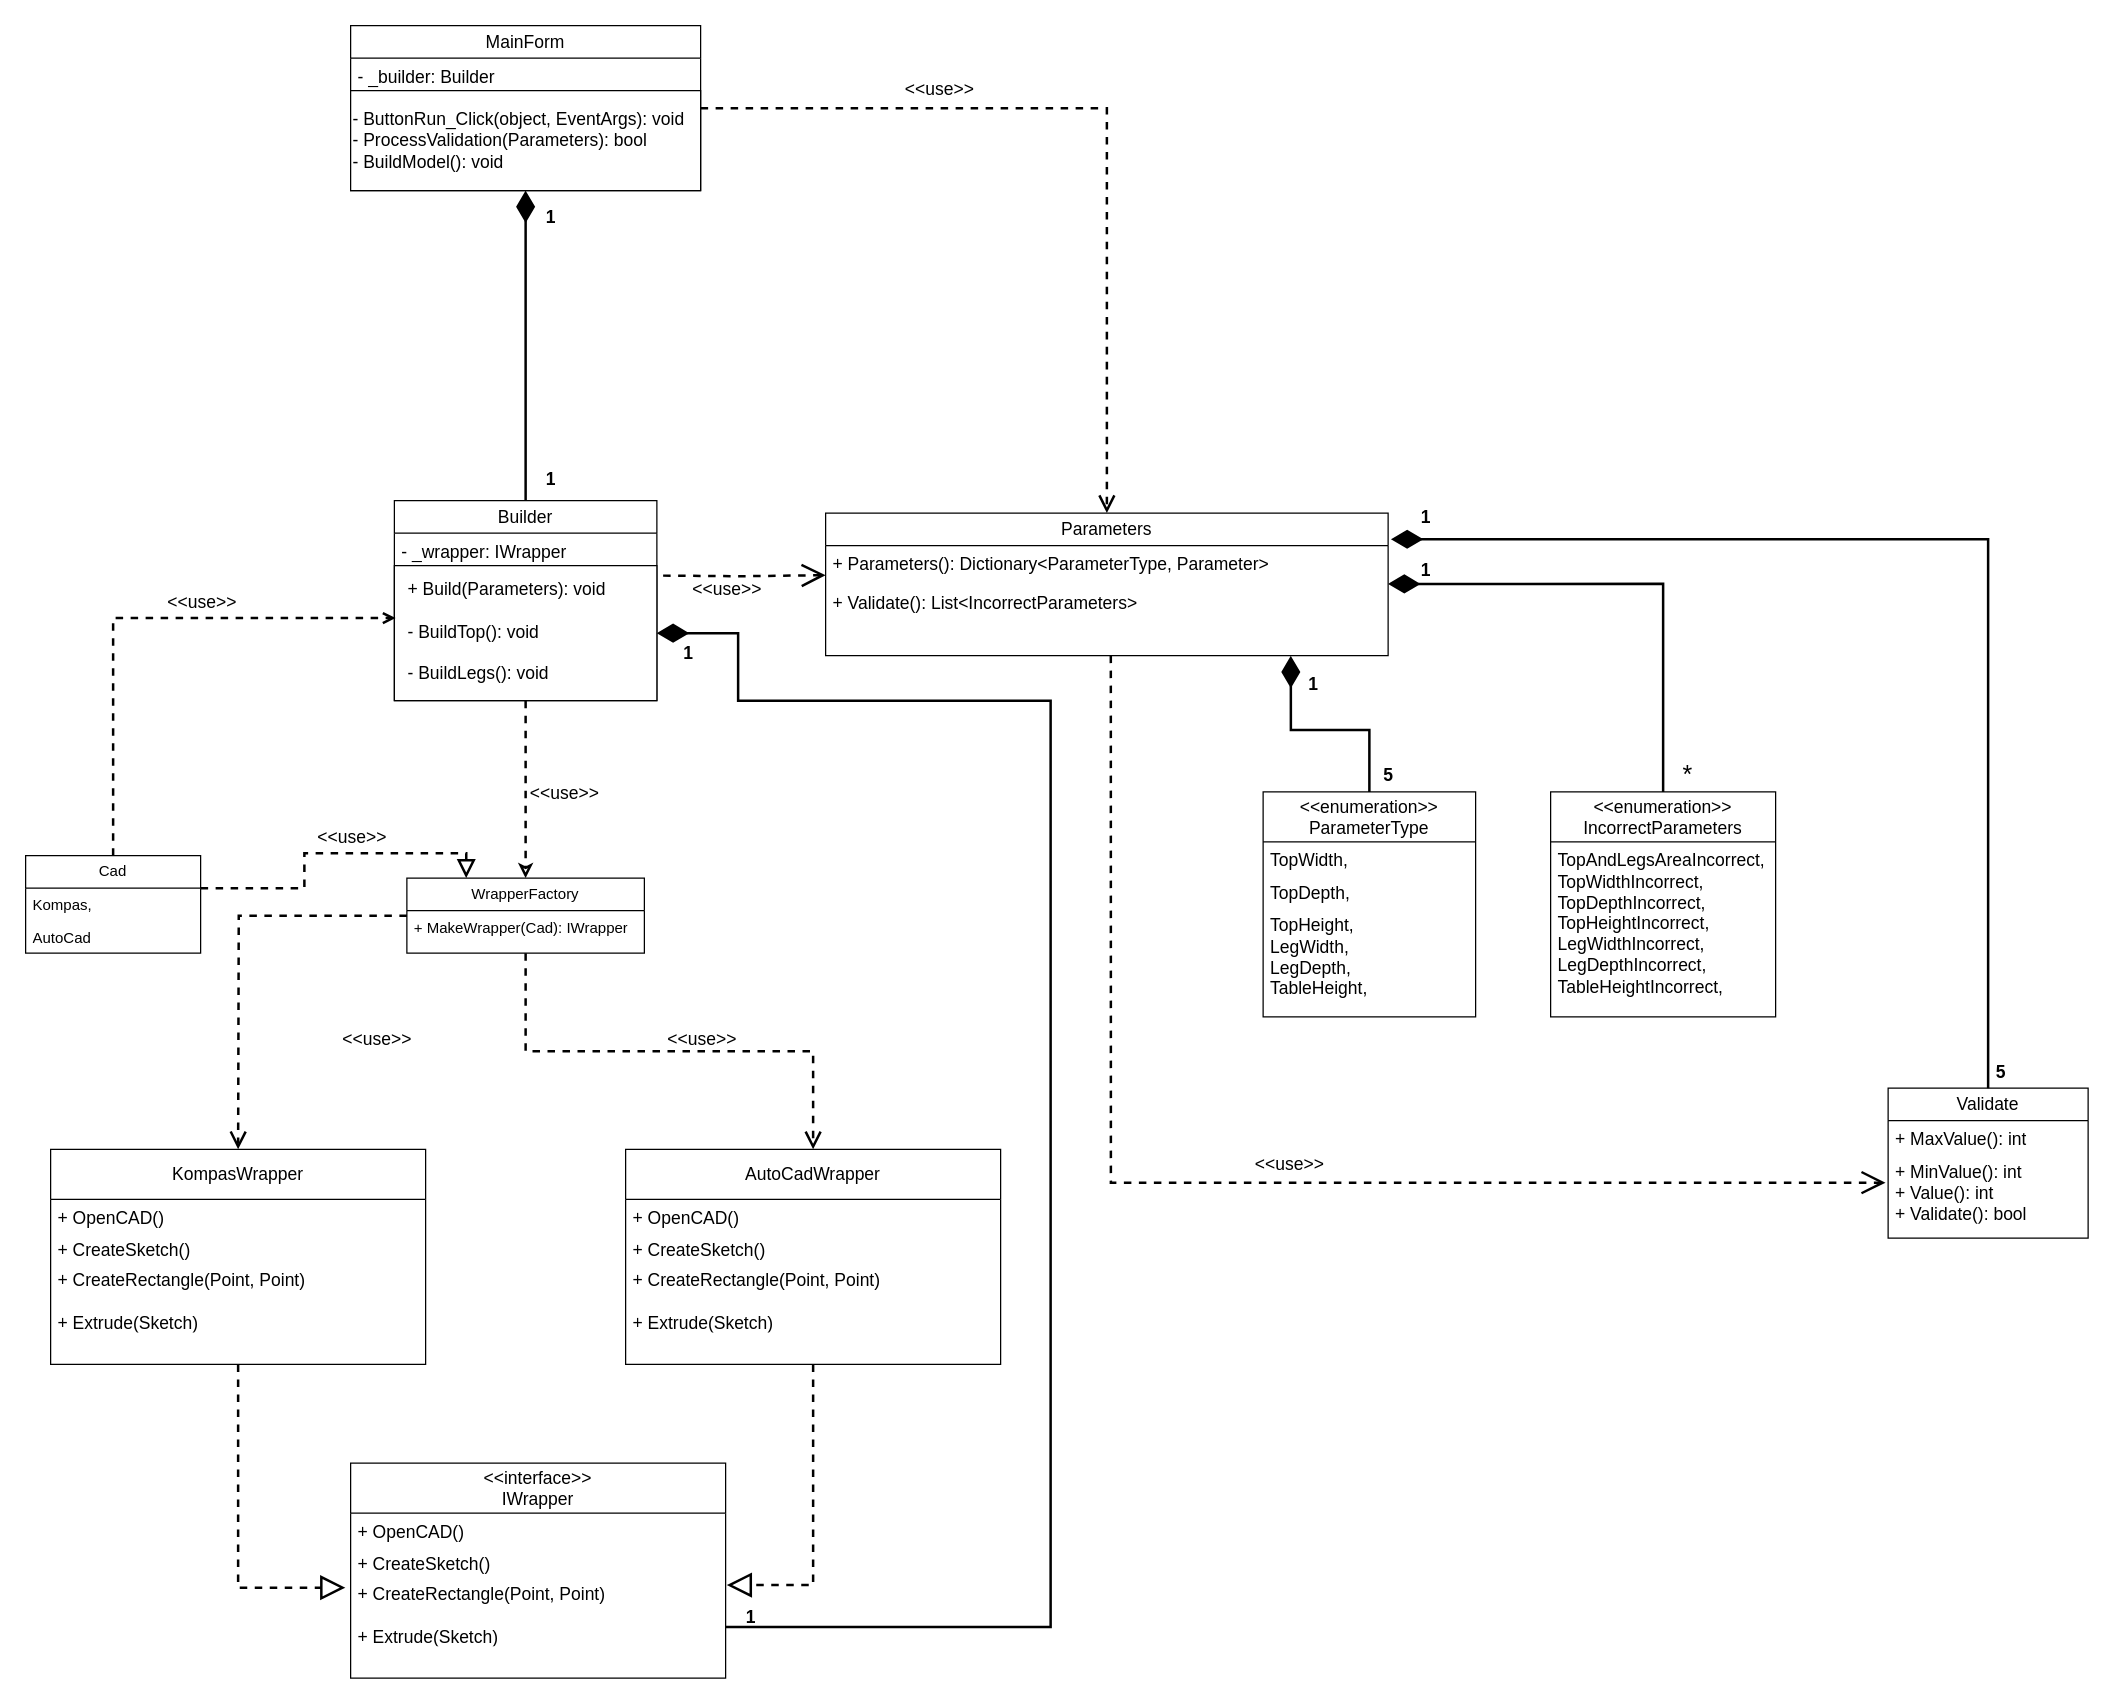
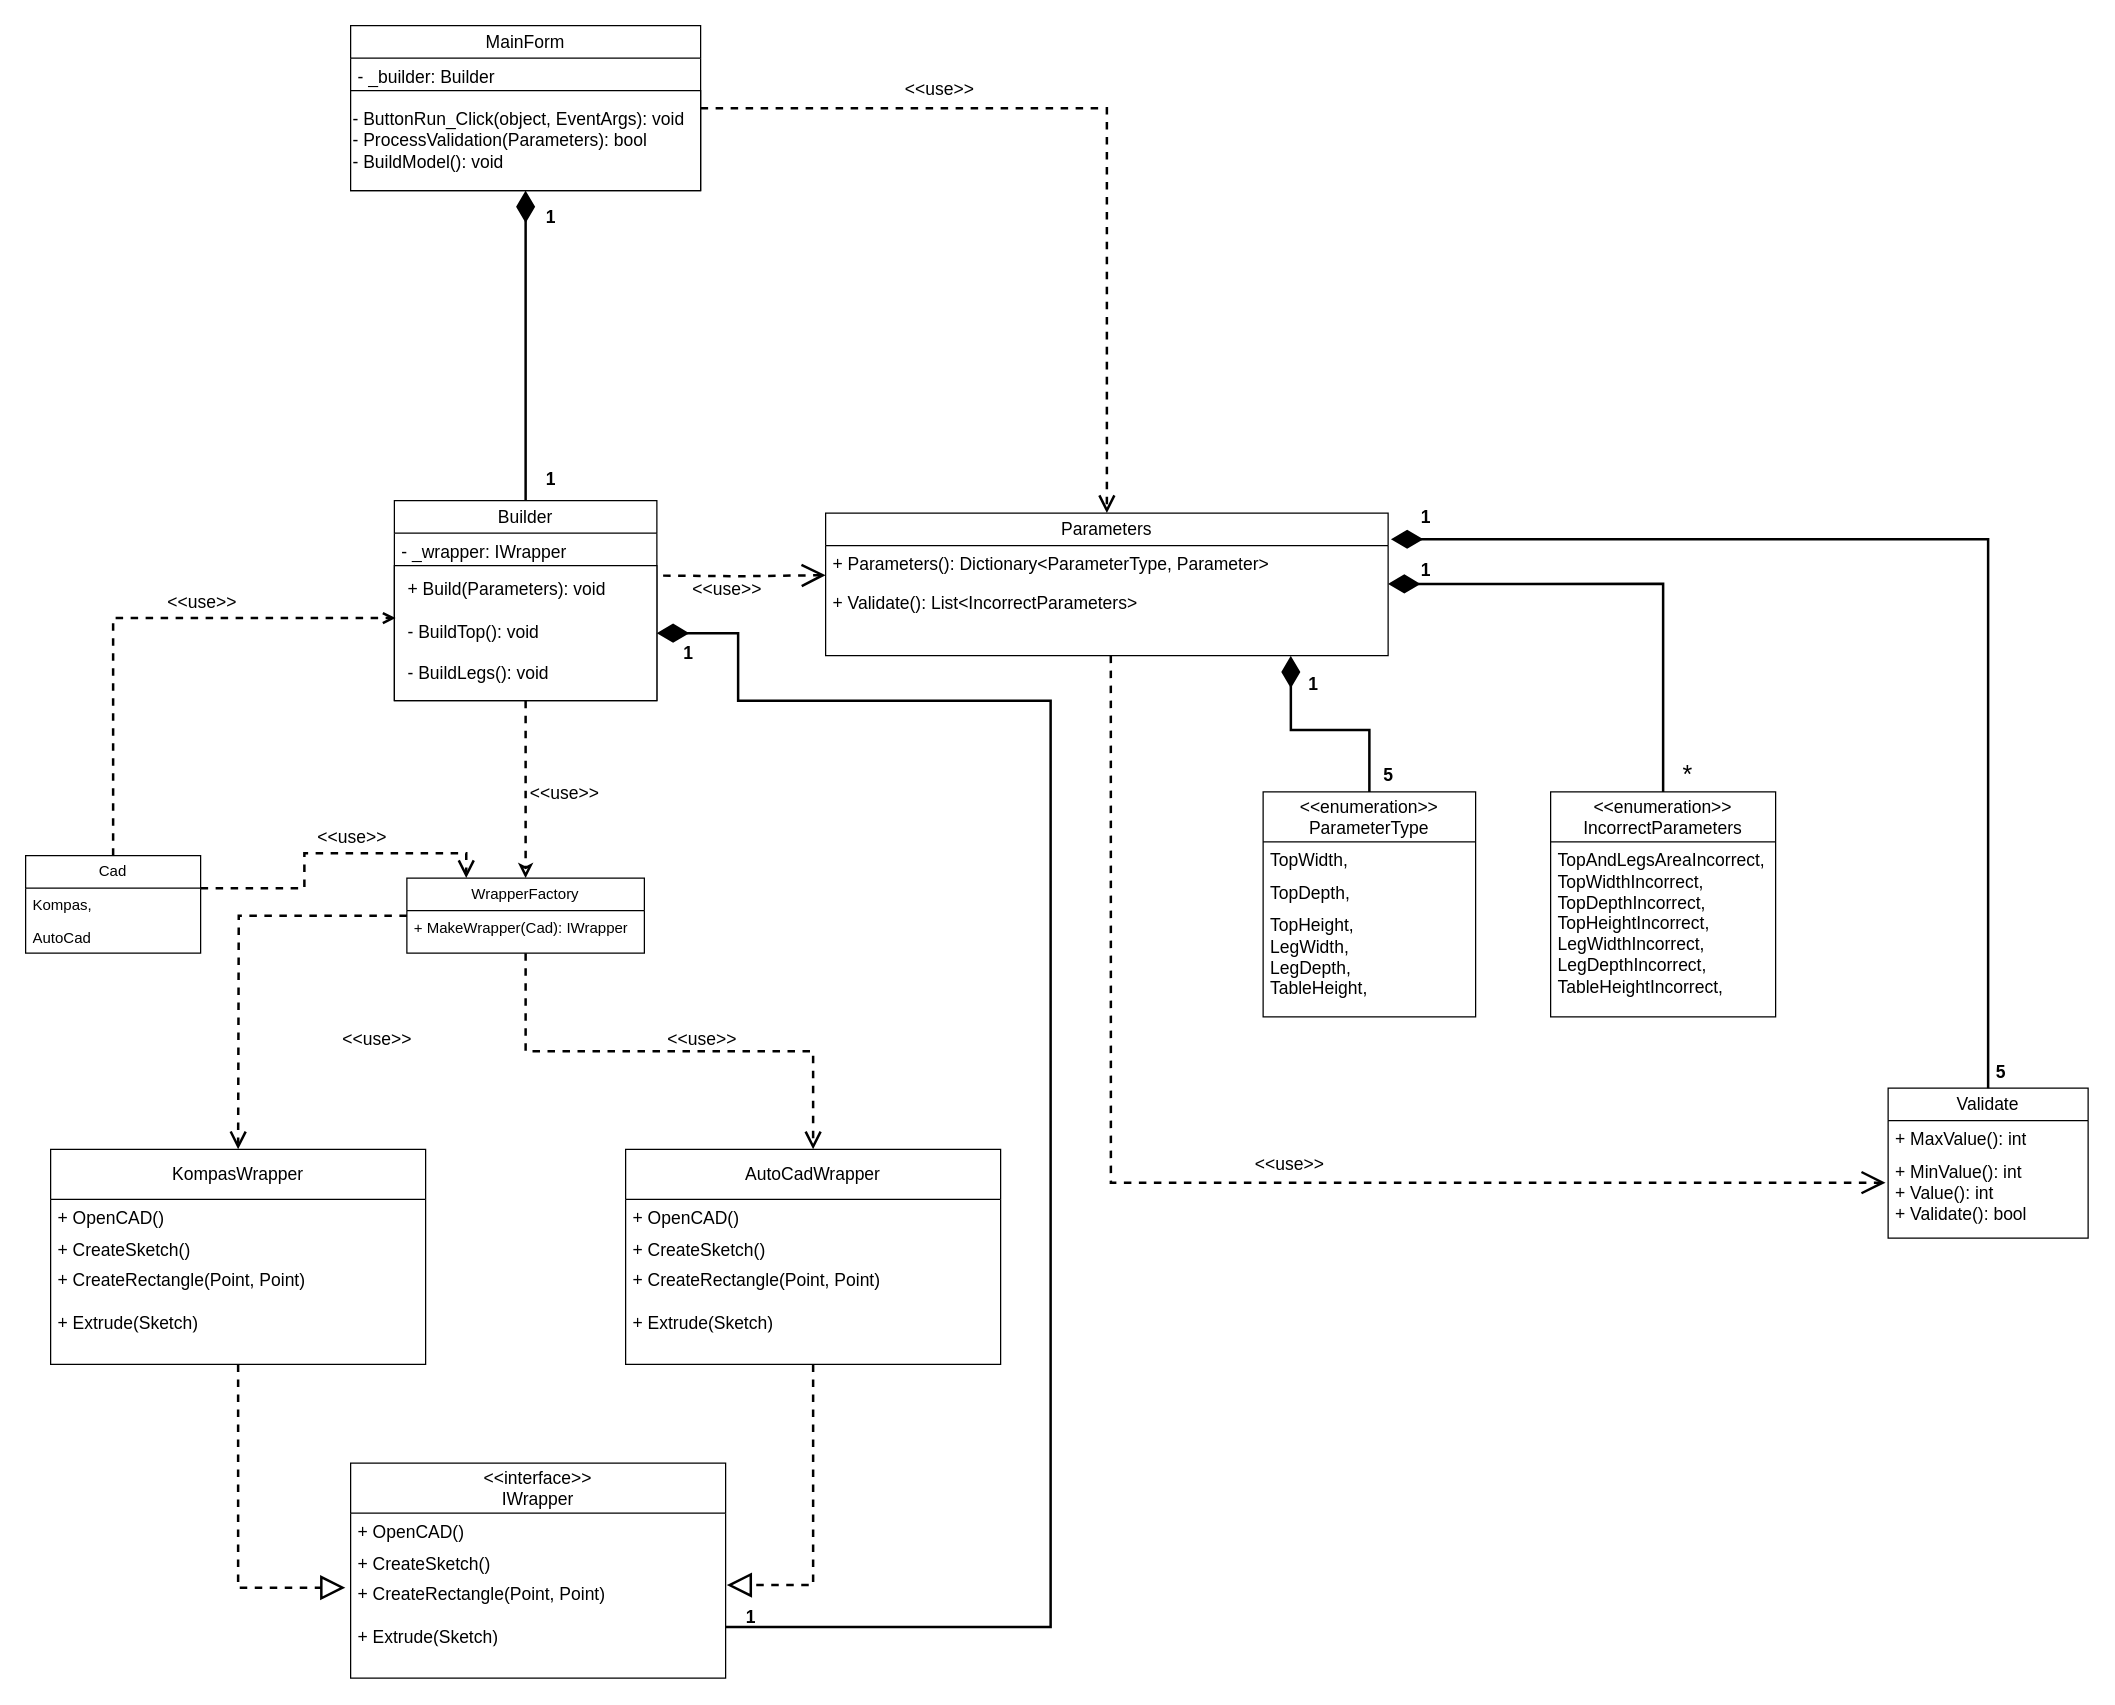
edge "Kompas," -> "WrapperFactory": arrowhead block -> open
